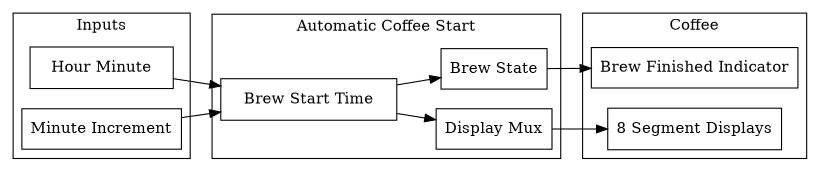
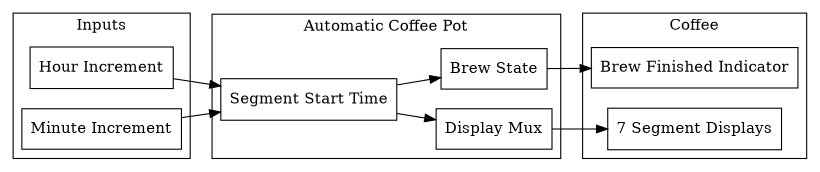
cluster "Automatic Coffee Start": label "Automatic Coffee Start" -> "Automatic Coffee Pot"
node "Hour Minute": label "Hour Minute" -> "Hour Increment"
node "Brew Start Time": label "Brew Start Time" -> "Segment Start Time"
node "8 Segment Displays": label "8 Segment Displays" -> "7 Segment Displays"
